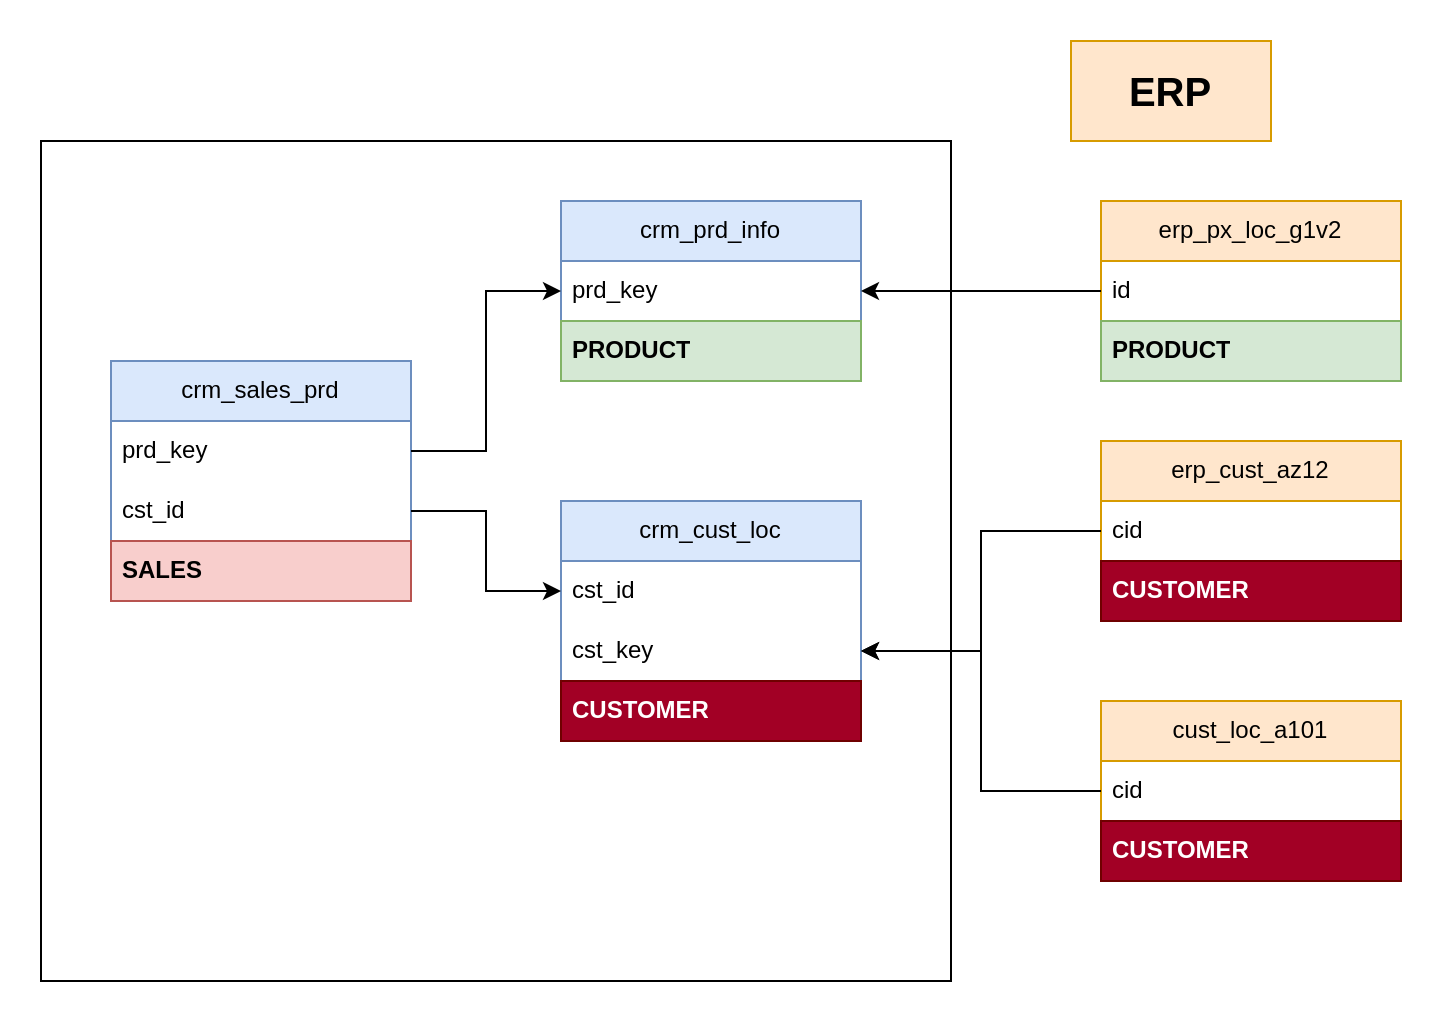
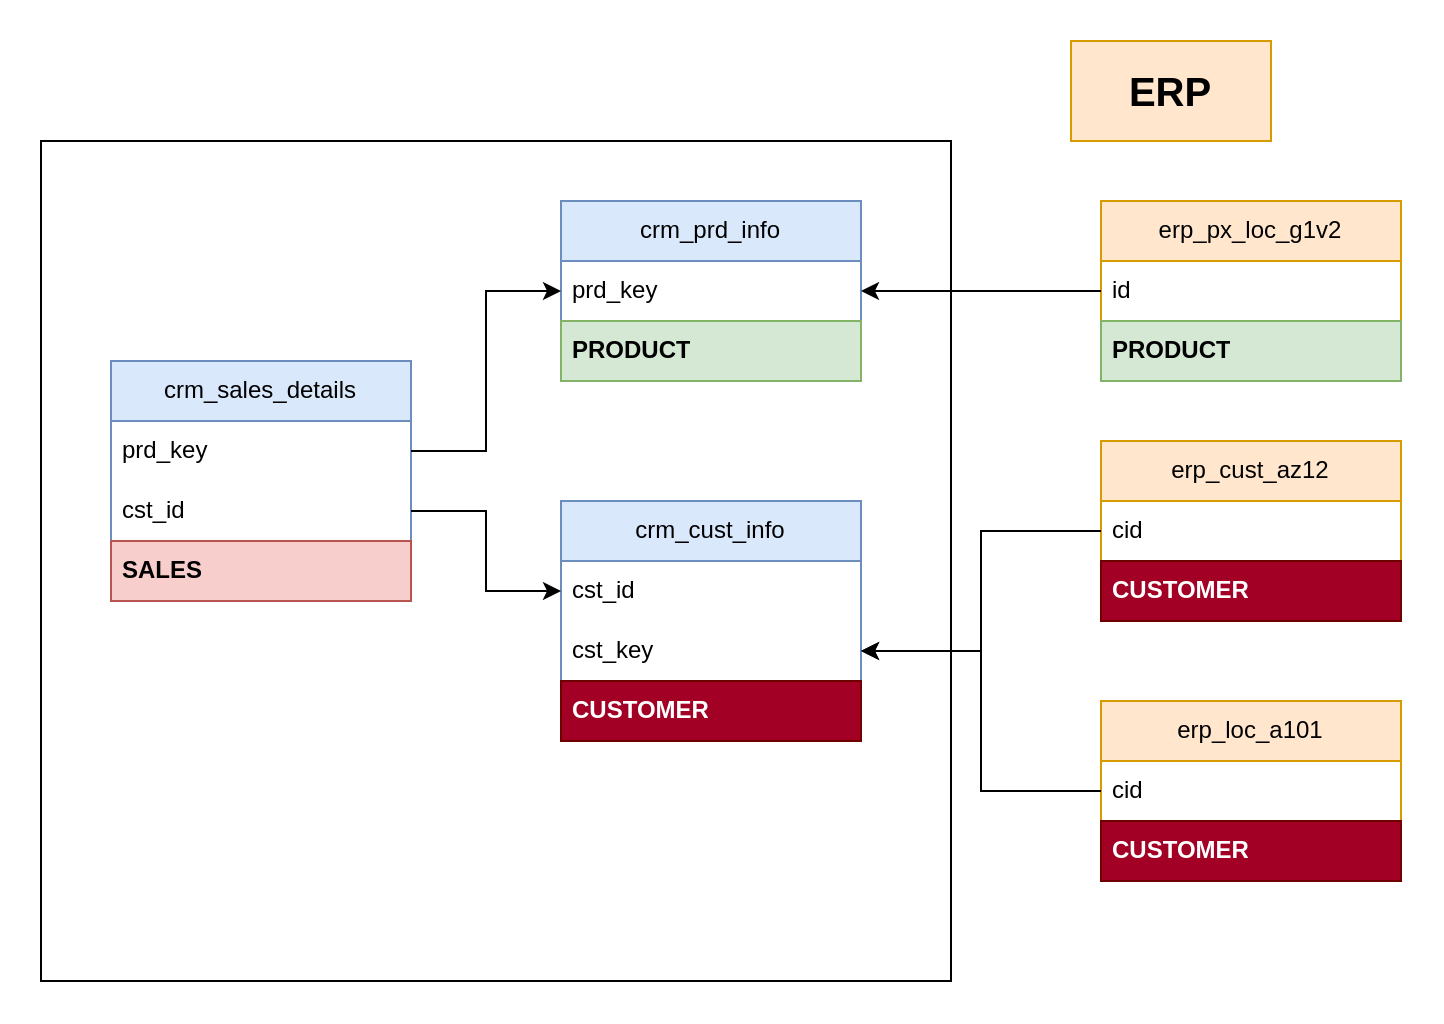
node "crm_sales_prd": label "crm_sales_prd" -> "crm_sales_details"
node "crm_cust_loc": label "crm_cust_loc" -> "crm_cust_info"
node "cust_loc_a101": label "cust_loc_a101" -> "erp_loc_a101"
